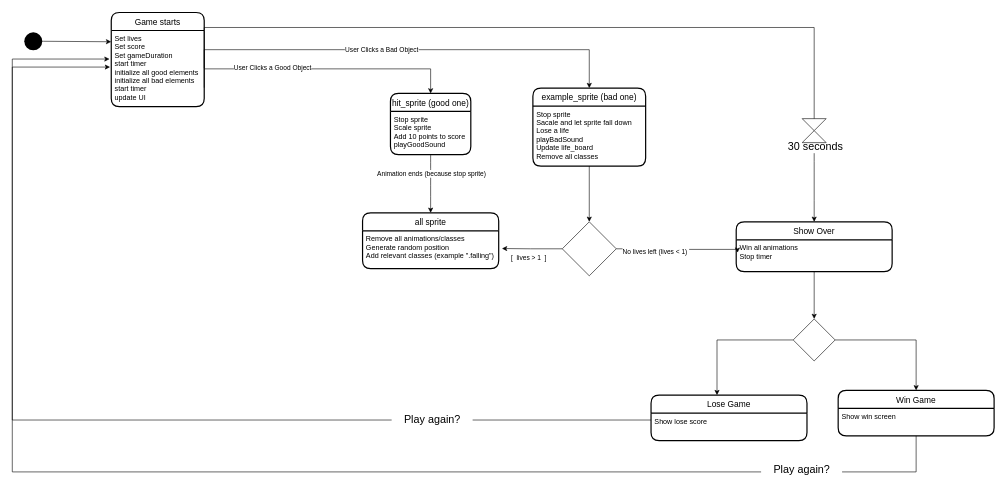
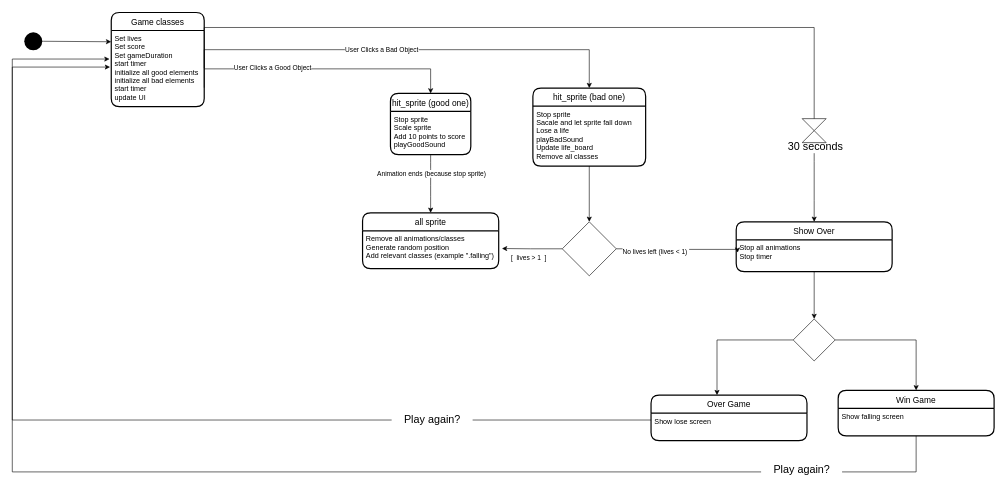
node "Game starts": label "Game starts" -> "Game classes"
node "example_sprite (bad one)": label "example_sprite (bad one)" -> "hit_sprite (bad one)"
node "Win all animations Stop timer": label "Win all animations Stop timer" -> "Stop all animations Stop timer"
node "Lose Game": label "Lose Game" -> "Over Game"
node "Show win screen": label "Show win screen" -> "Show falling screen"
node "Show lose score": label "Show lose score" -> "Show lose screen"
